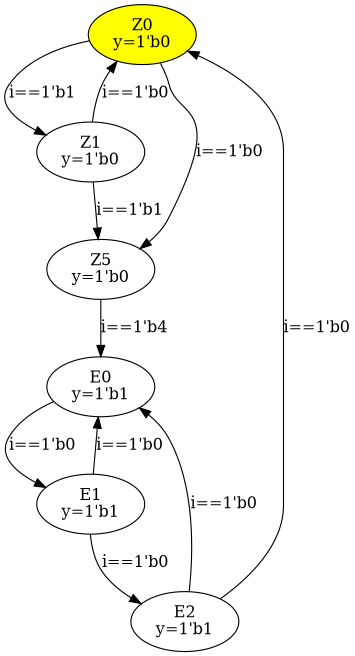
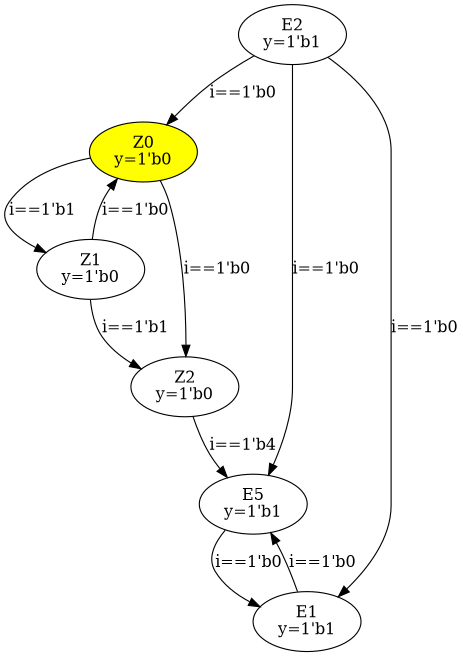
node "Z5 y=1'b0": label "Z5 y=1'b0" -> "Z2 y=1'b0"
node "E0 y=1'b1": label "E0 y=1'b1" -> "E5 y=1'b1"
edge "E1 y=1'b1" -> "E2 y=1'b1": reversed
